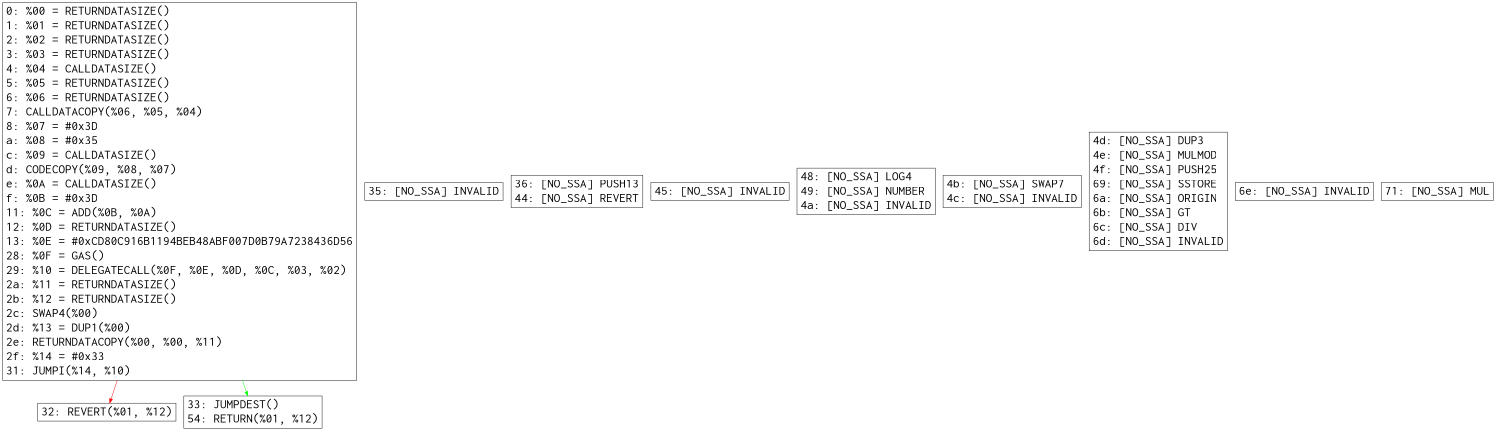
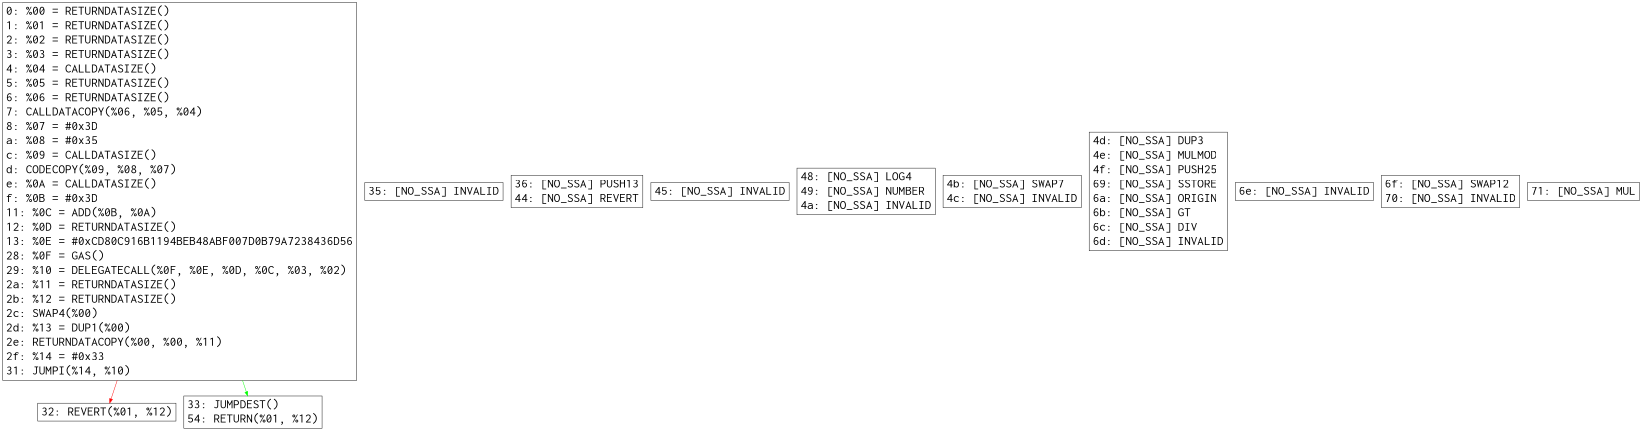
node "6f: [NO_SSA] SWAP12 70: [NO_SSA] INVALID": added
